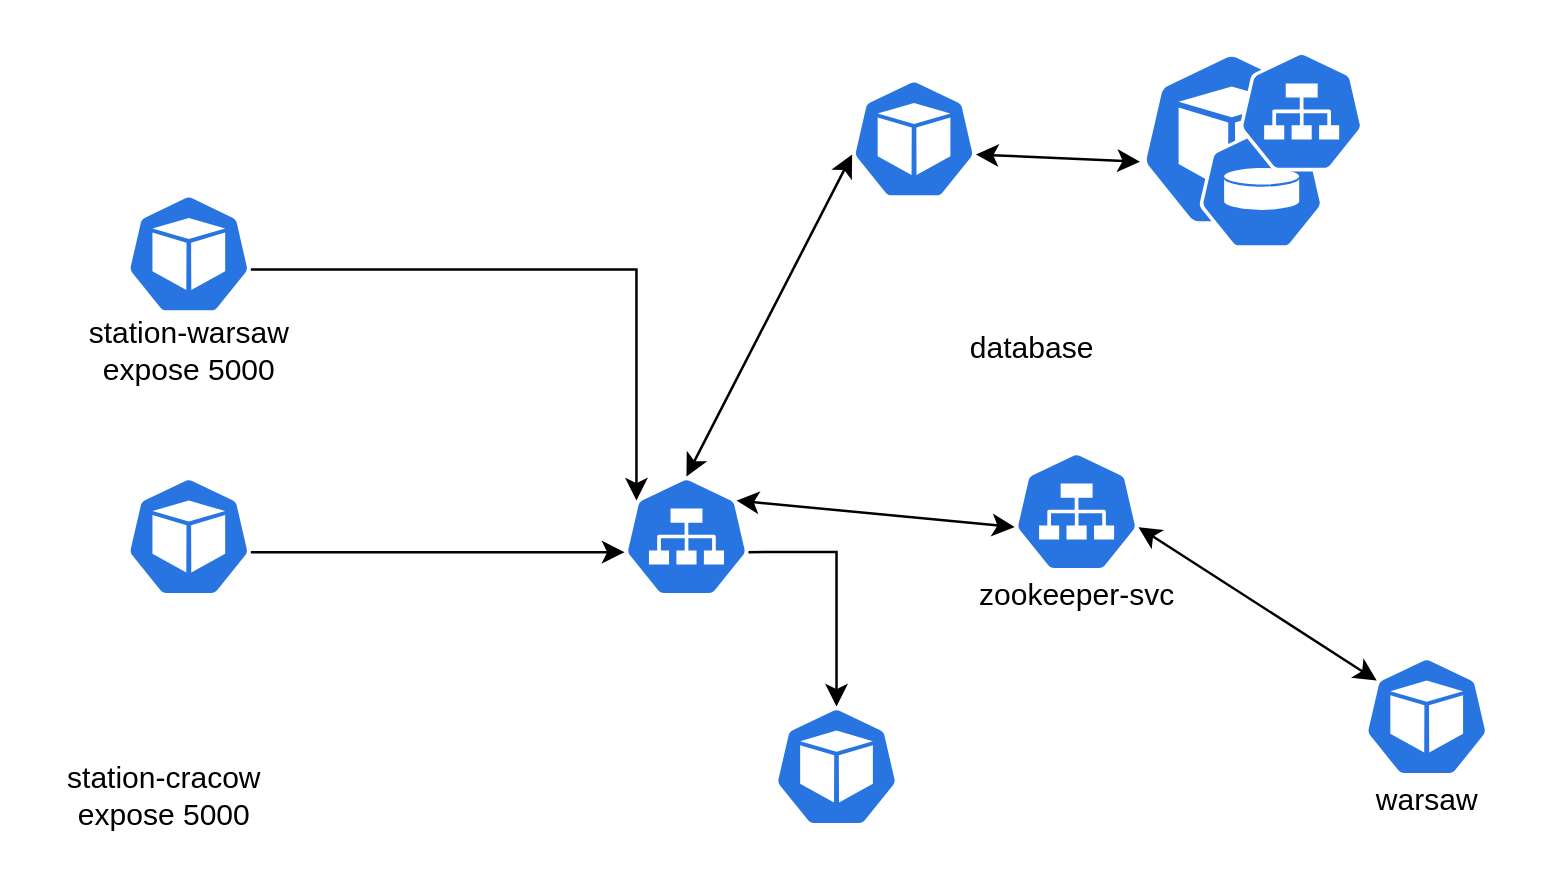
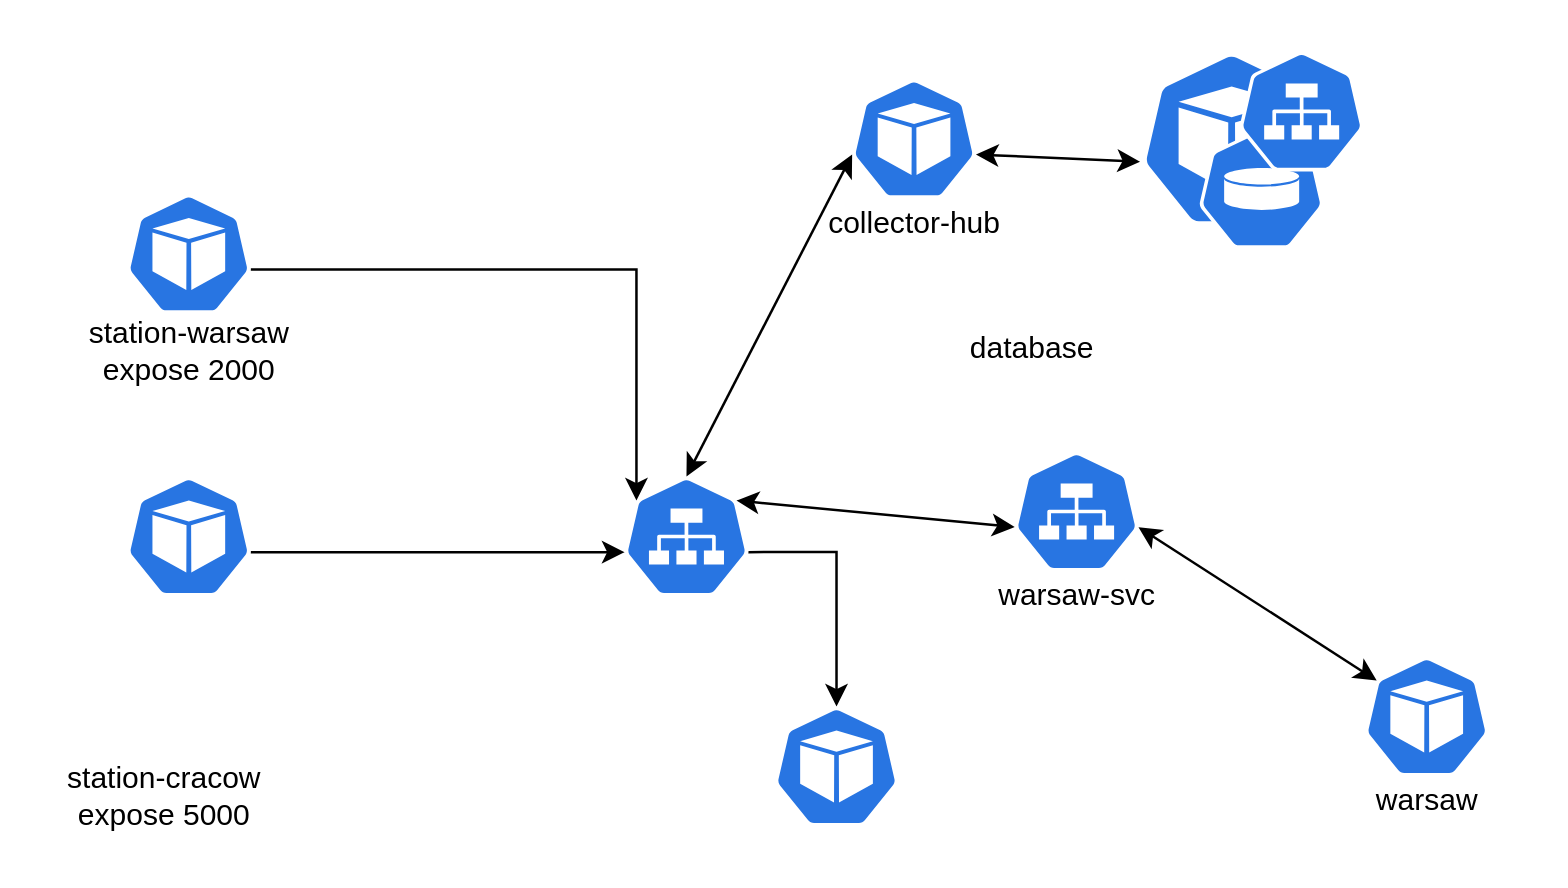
node "collector-hub": added
node "station-warsaw expose 5000": label "station-warsaw expose 5000" -> "station-warsaw expose 2000"
node "zookeeper-svc": label "zookeeper-svc" -> "warsaw-svc"
